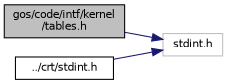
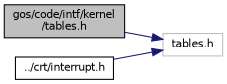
node "stdint.h": label "stdint.h" -> "tables.h"
node "../crt/stdint.h": label "../crt/stdint.h" -> "../crt/interrupt.h"
